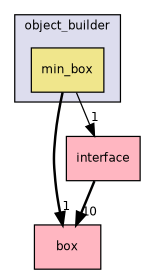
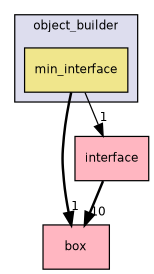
node "min_box": label "min_box" -> "min_interface"
